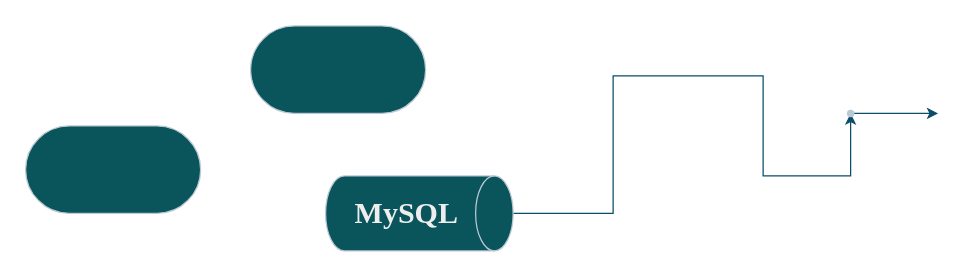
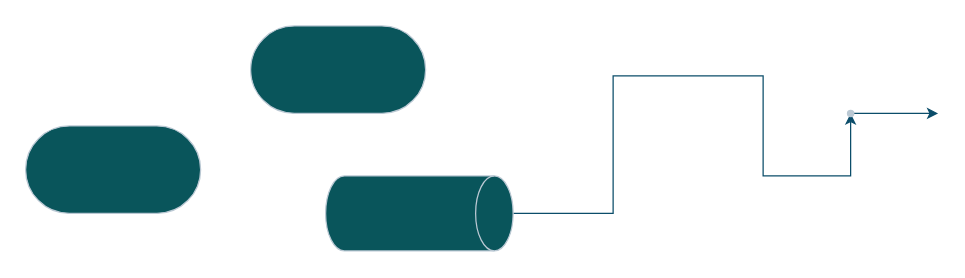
node "MySQL": removed
